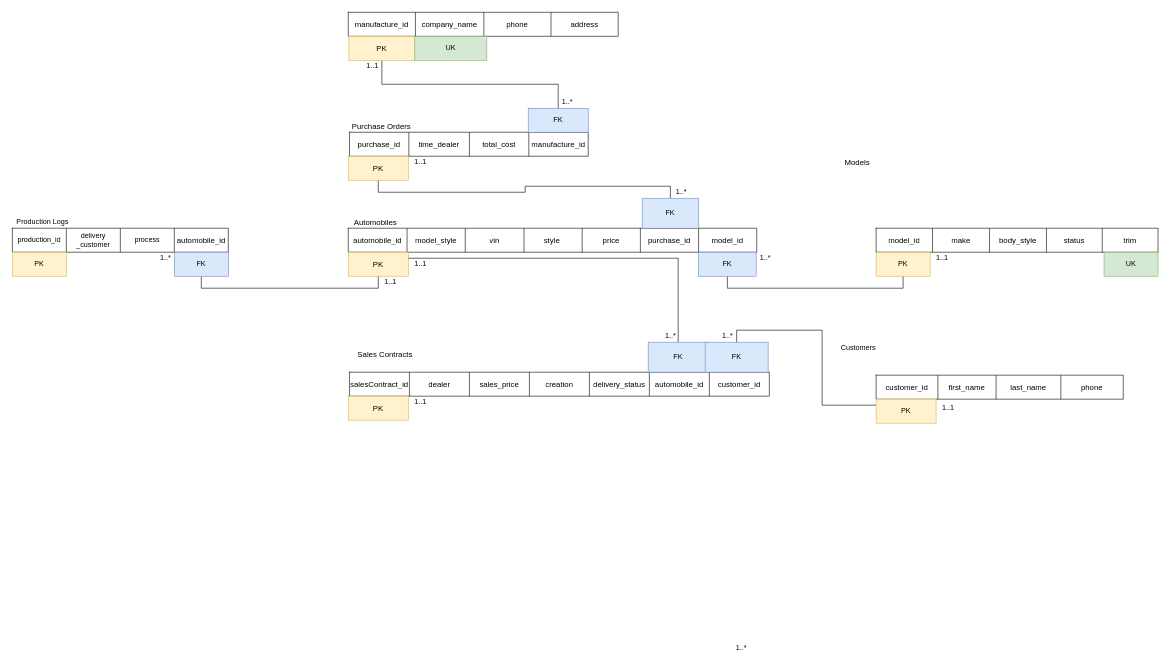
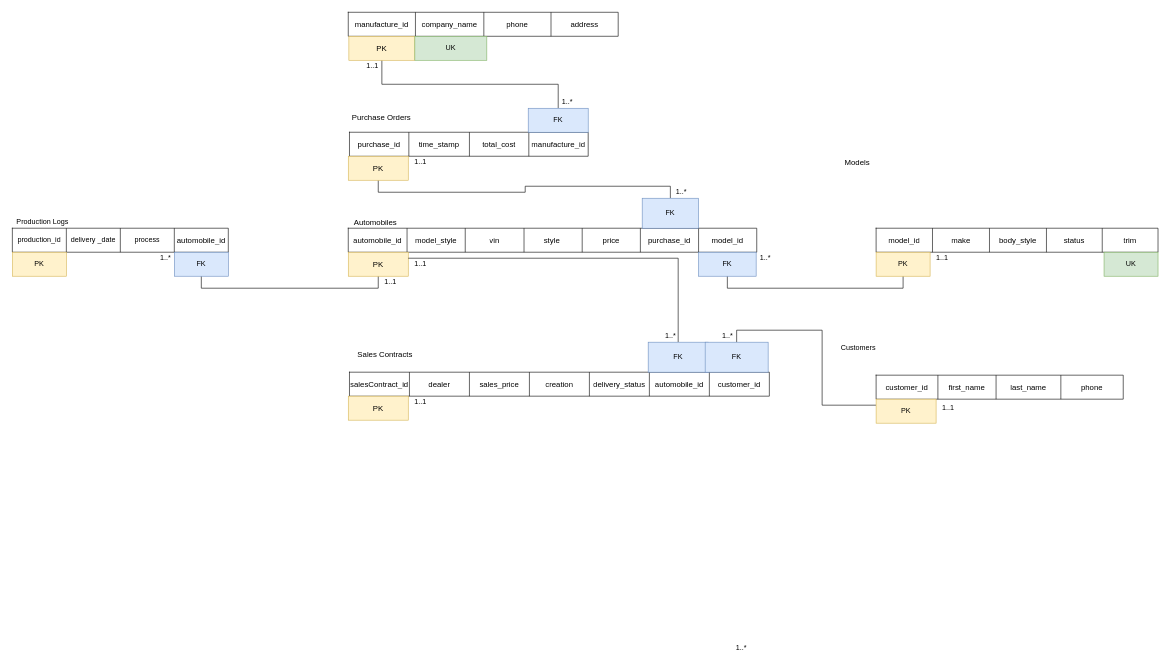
node "Purchase Orders": moved (381, 126) -> (381, 117)
node "time_dealer": label "time_dealer" -> "time_stamp"
node "delivery _customer": label "delivery _customer" -> "delivery _date"
